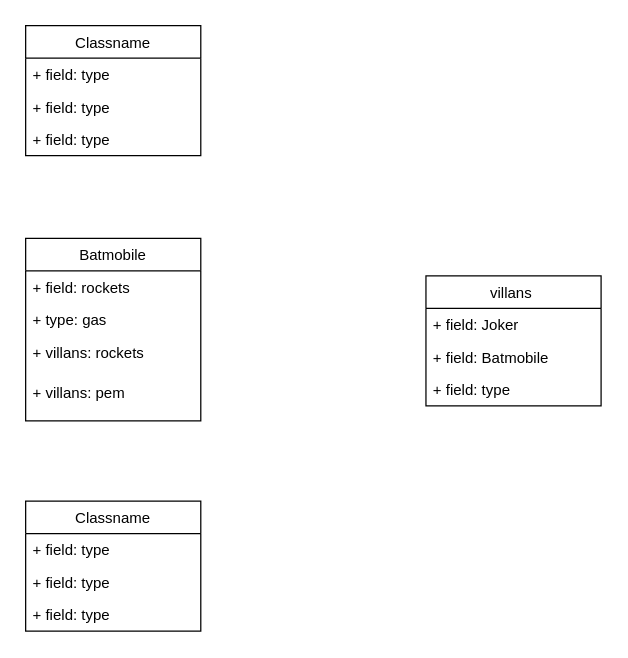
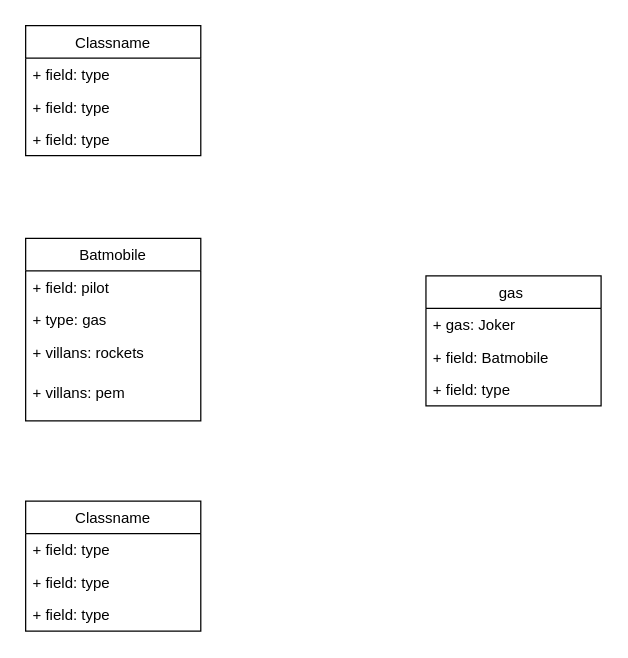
node "+ field: rockets": label "+ field: rockets" -> "+ field: pilot"
node "villans": label "villans" -> "gas"
node "+ field: Joker": label "+ field: Joker" -> "+ gas: Joker"
